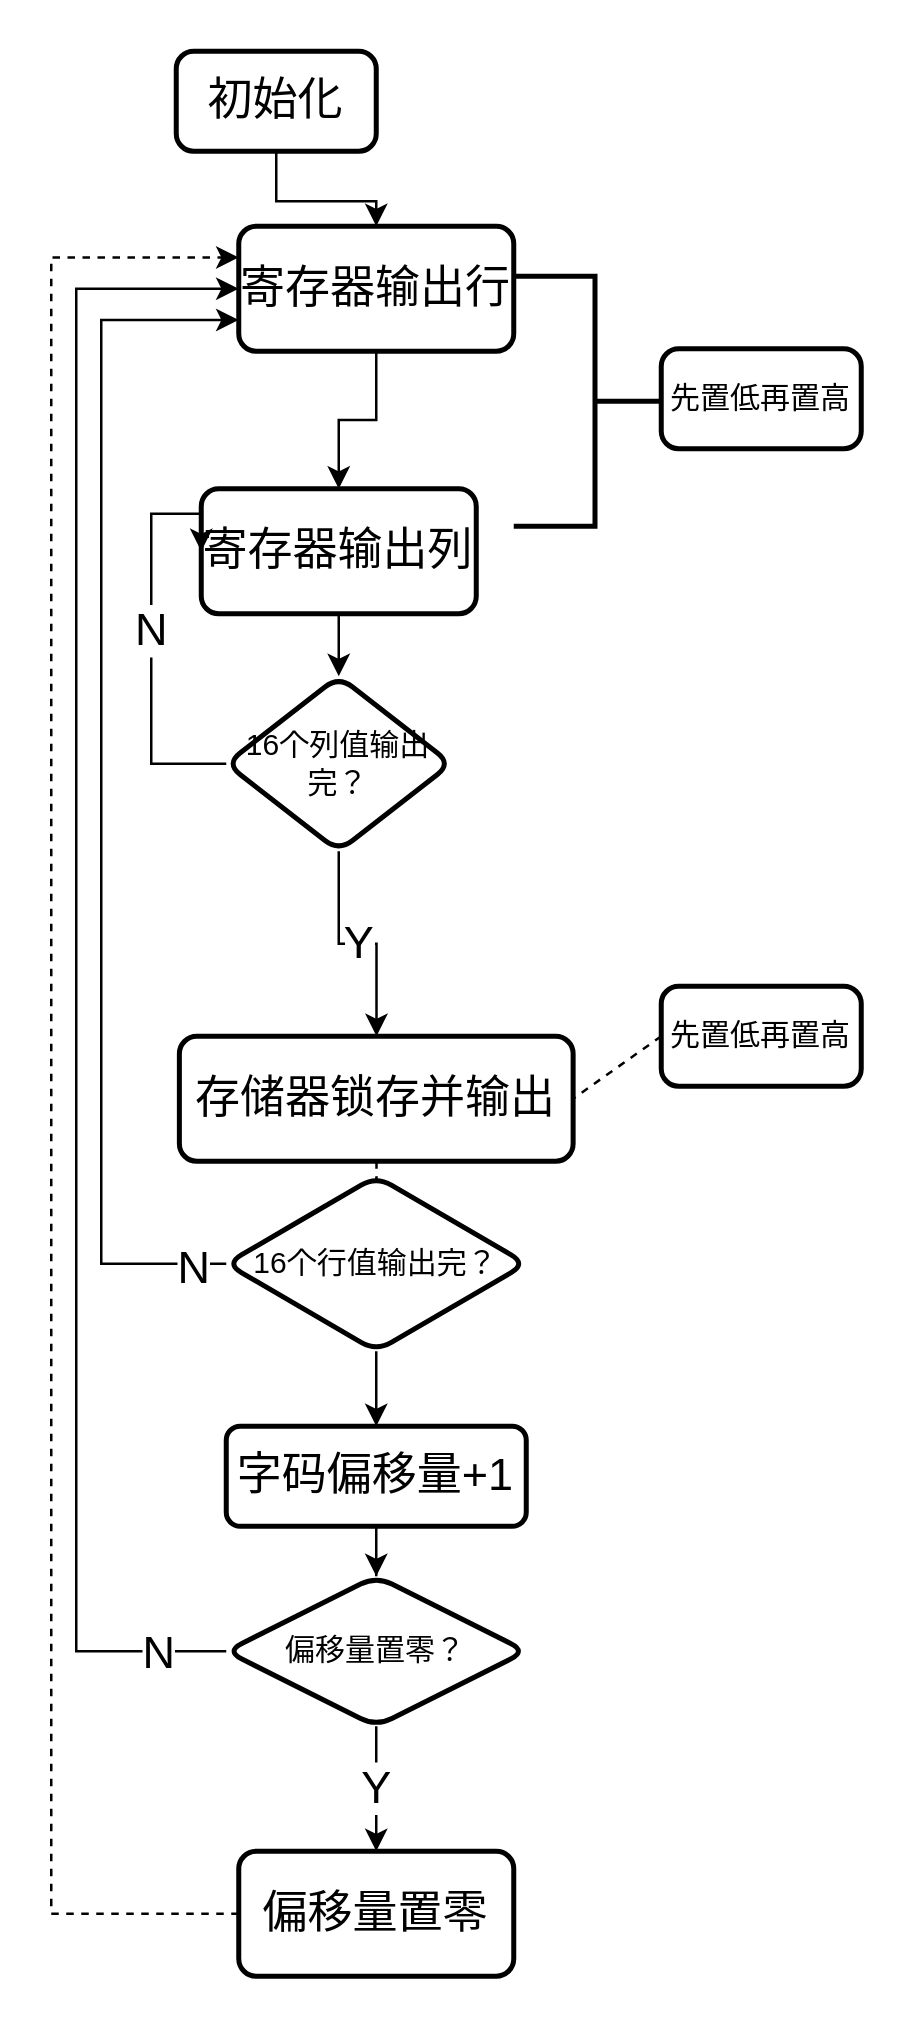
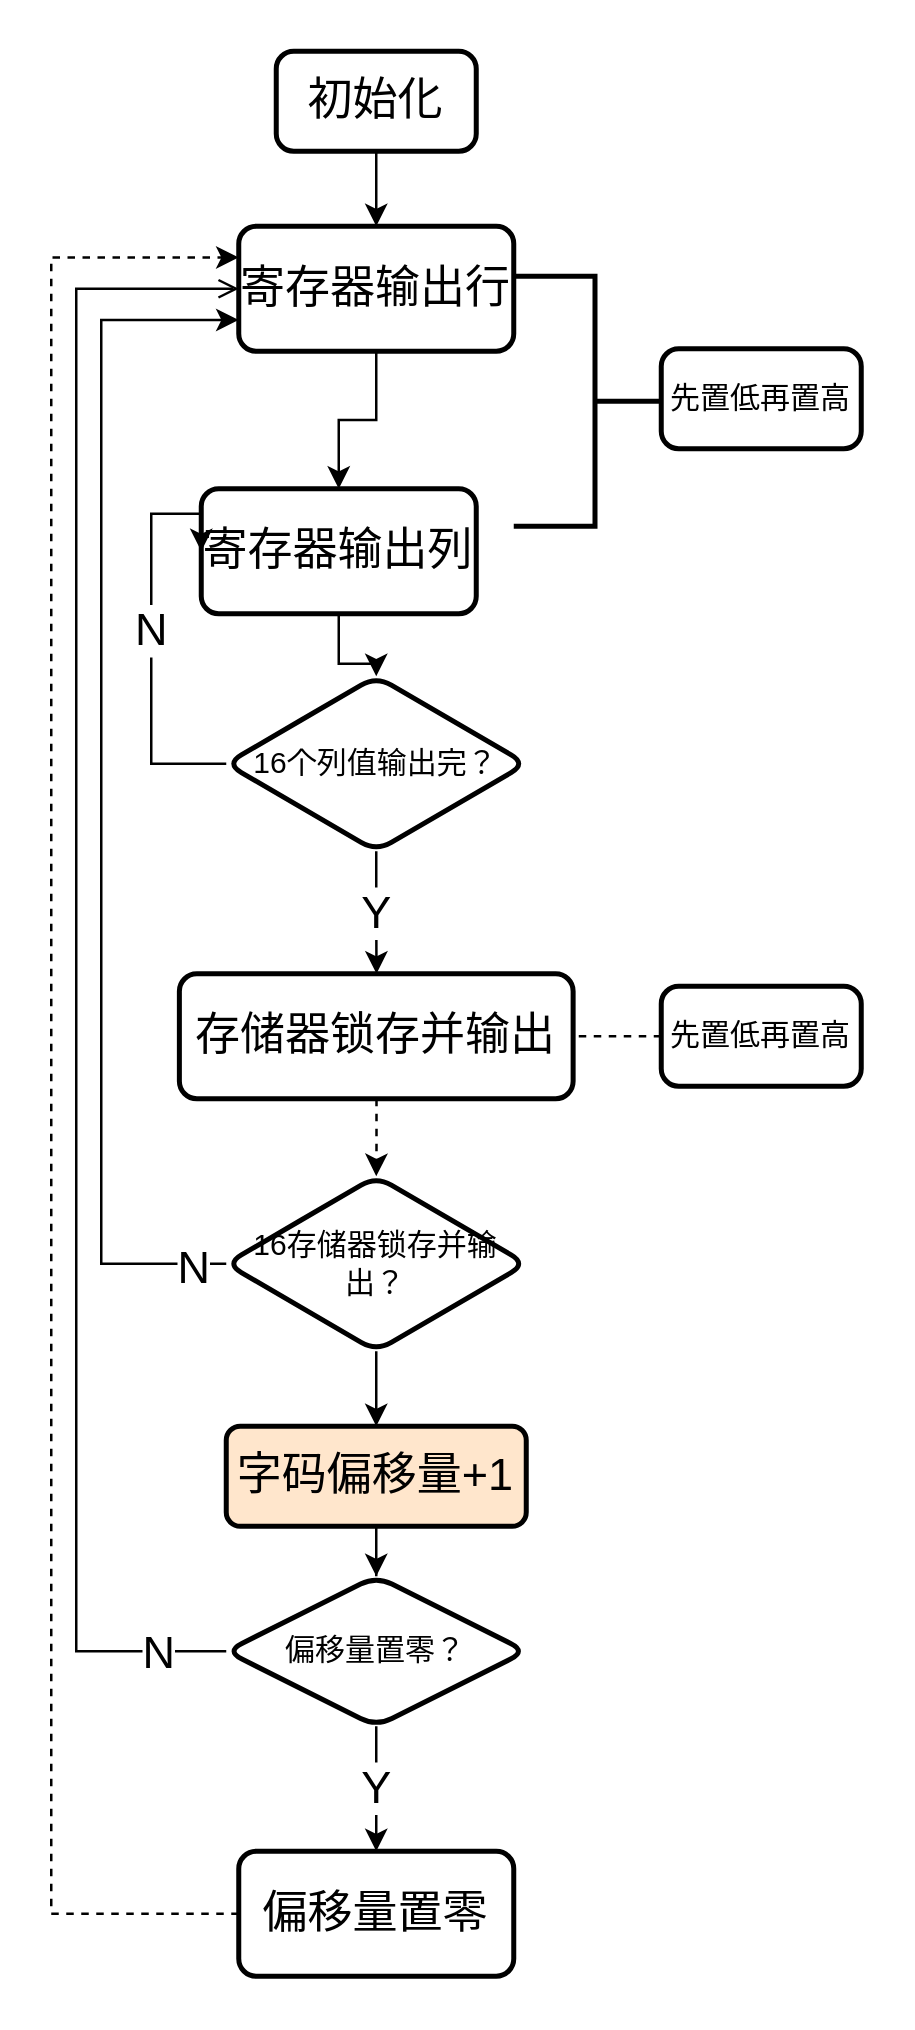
node "初始化": moved (276, 101) -> (376, 101)
edge "偏移量置零？" -> "寄存器输出行": arrowhead classic -> open
node "16个列值输出完？": size 225x175 -> 300x175
node "存储器锁存并输出": moved (376, 1099) -> (376, 1036)
node "16个行值输出完？": label "16个行值输出完？" -> "16存储器锁存并输出？"
node "字码偏移量+1": fillcolor #ffffff -> #ffe6cc
